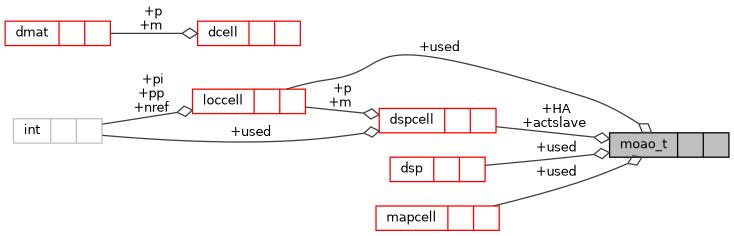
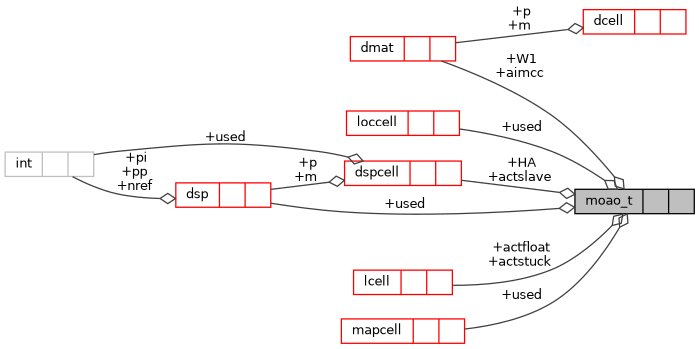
edge "dmat" -> "moao_t": added, label "+W1 +aimcc"
edge "loccell" -> "dspcell": now "dsp" -> "dspcell"
edge "int" -> "loccell": now "int" -> "dsp"
node "lcell": added
